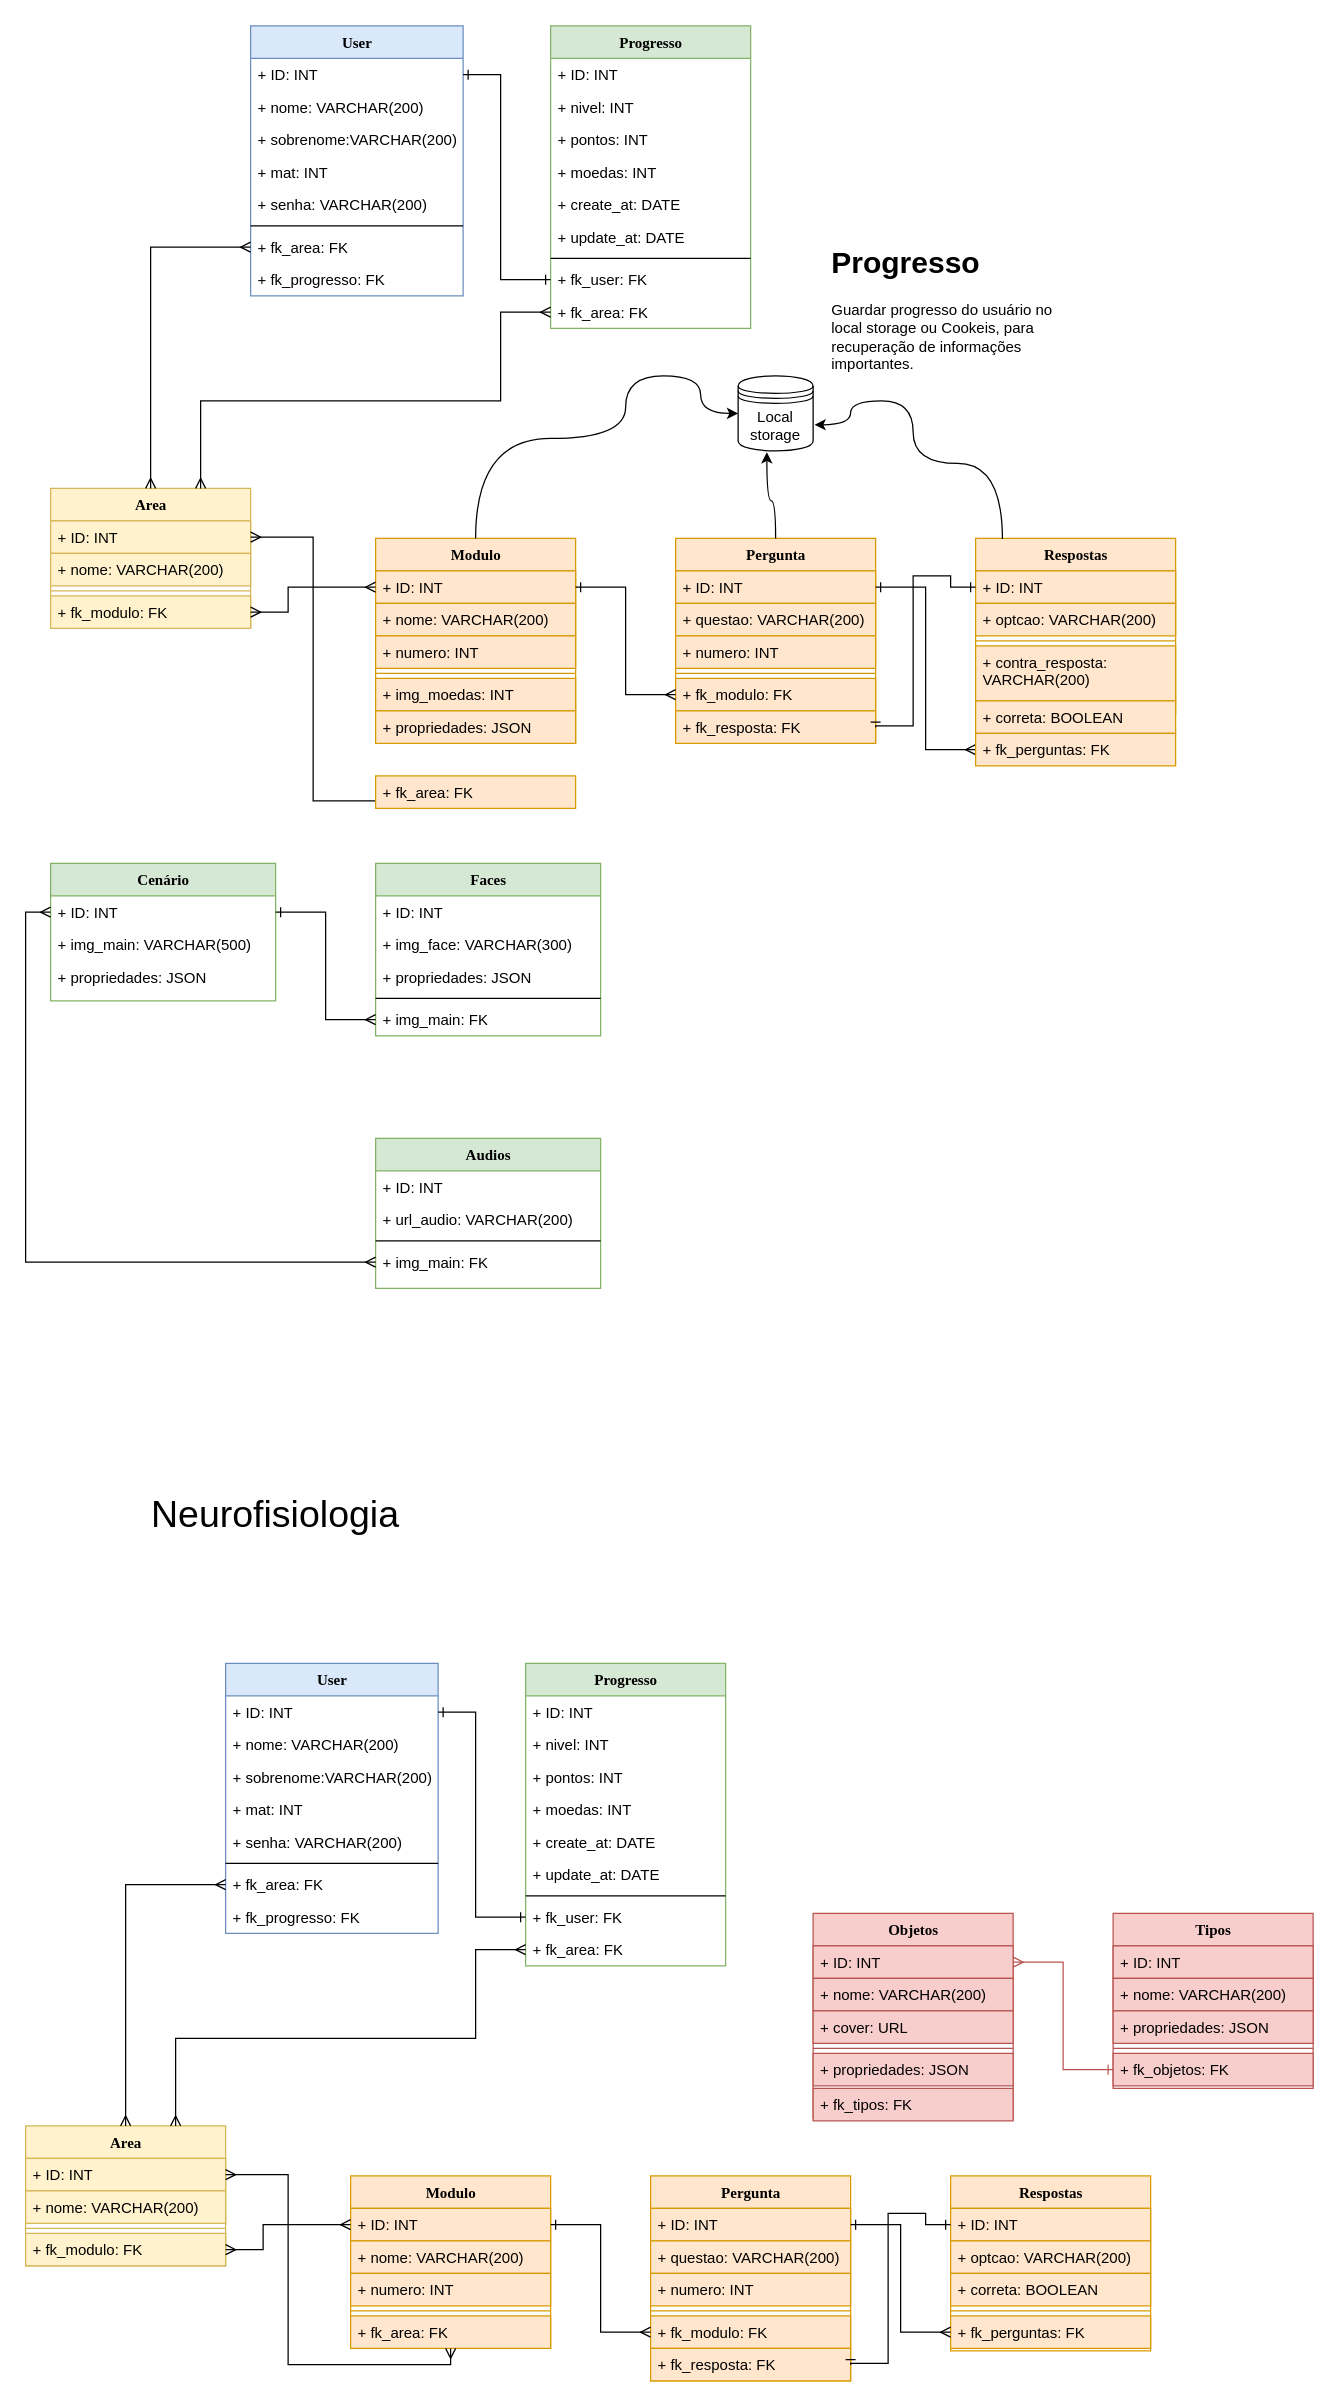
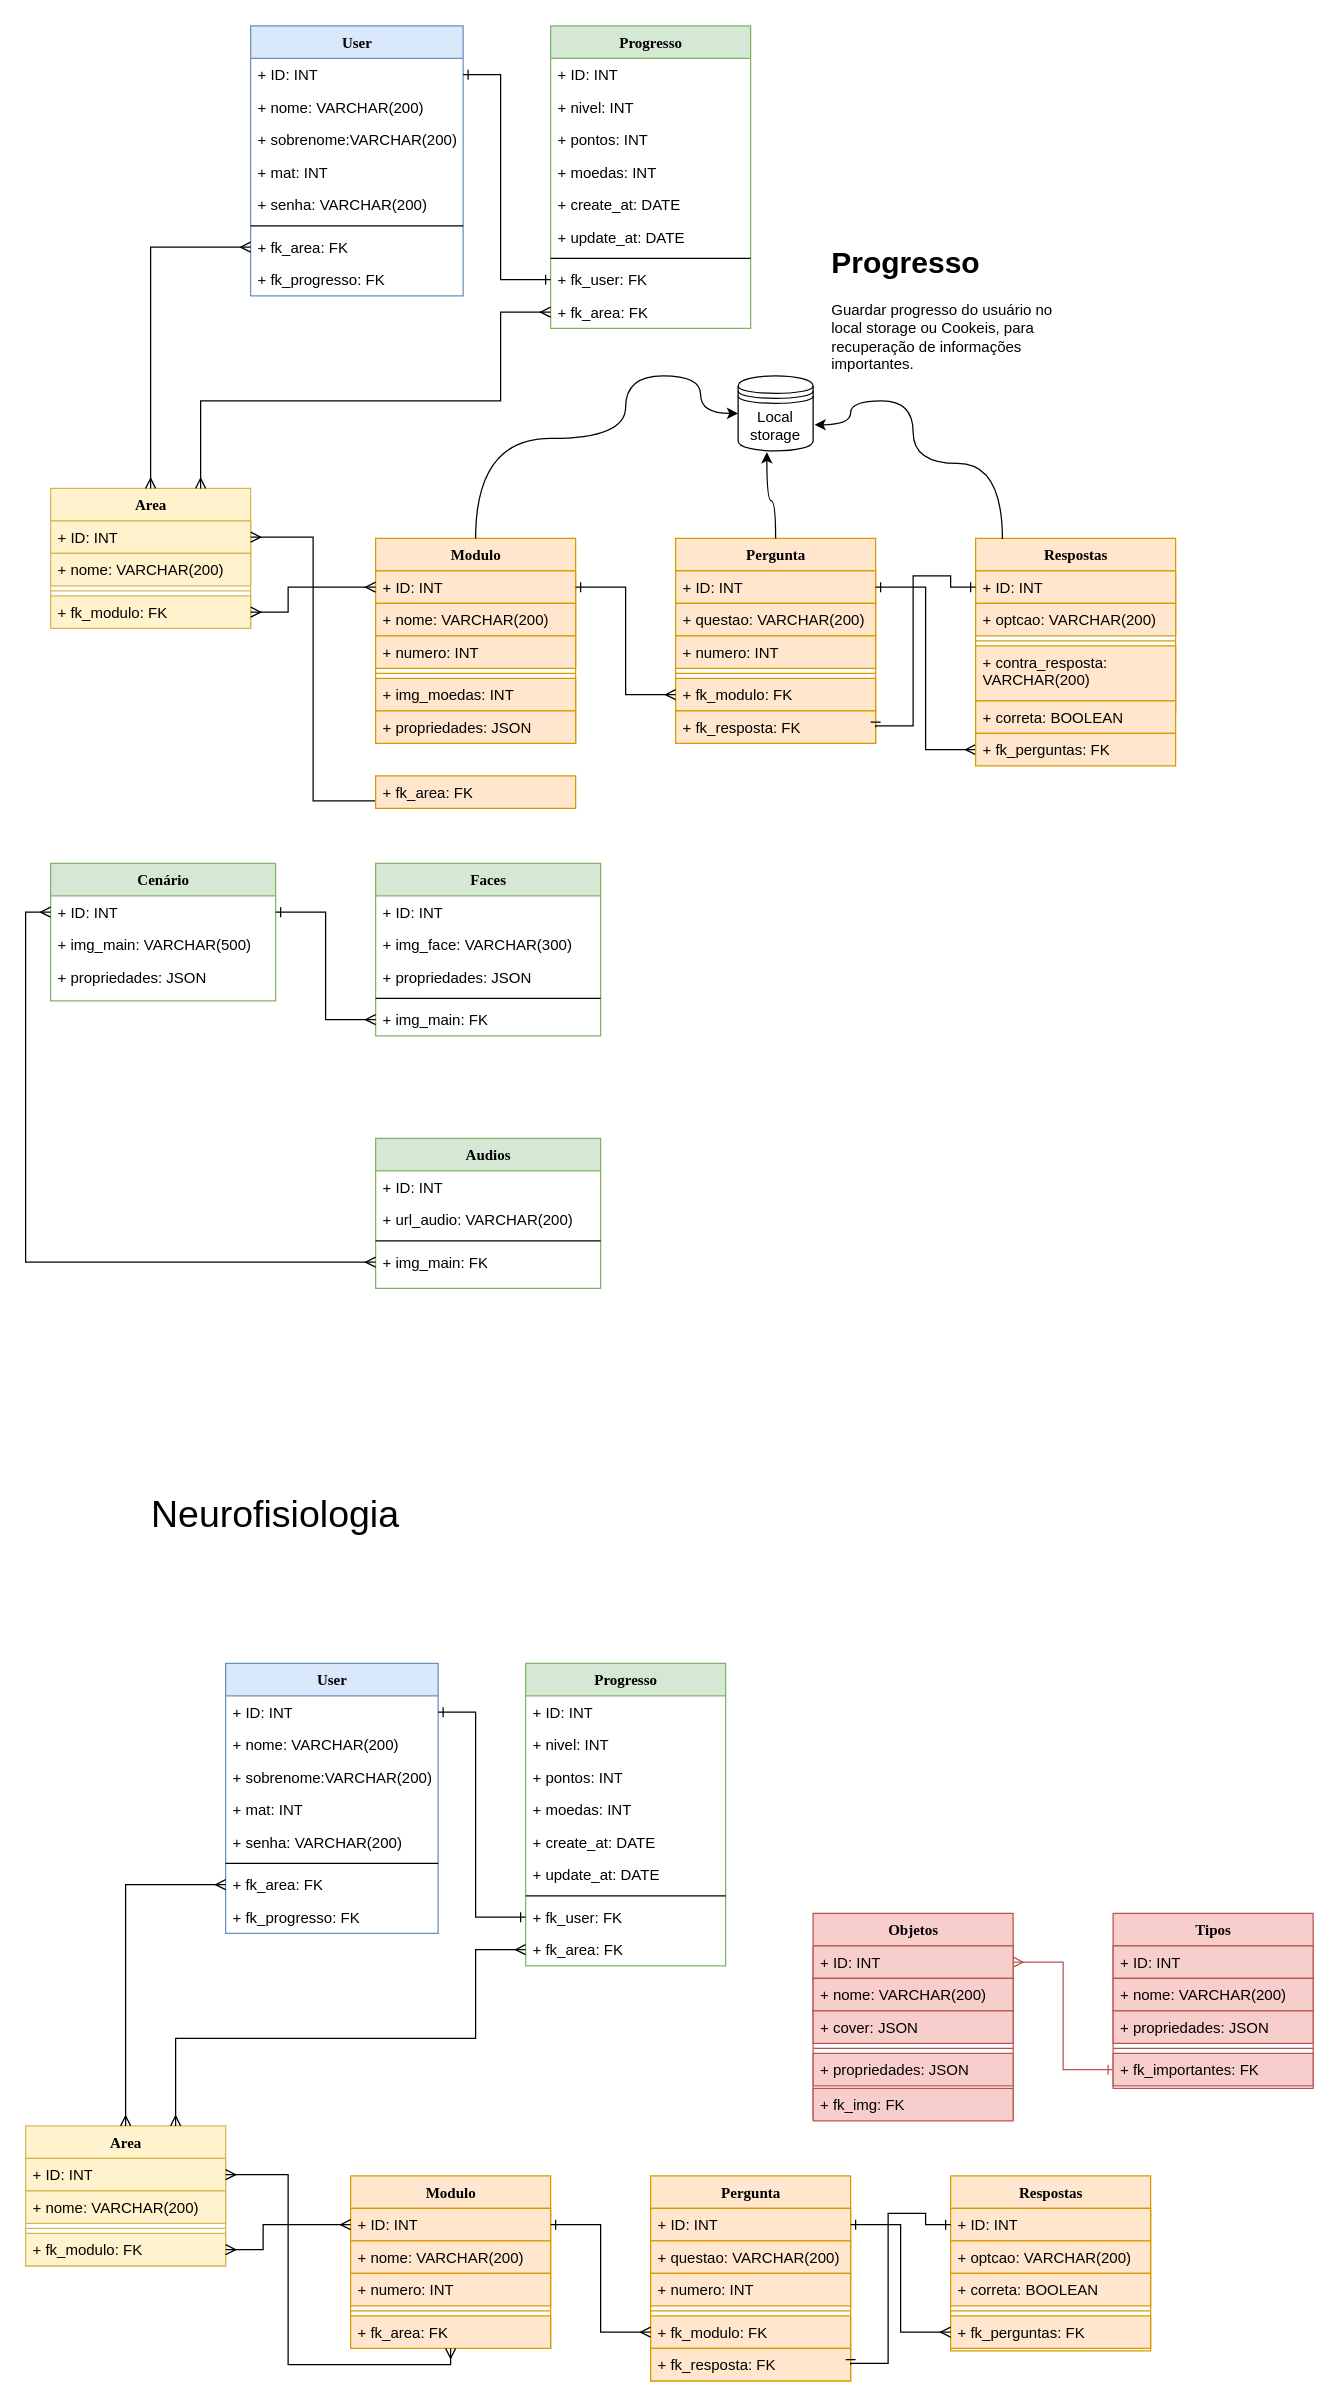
node "+ cover: URL": label "+ cover: URL" -> "+ cover: JSON"
node "+ fk_objetos: FK": label "+ fk_objetos: FK" -> "+ fk_importantes: FK"
node "+ fk_tipos: FK": label "+ fk_tipos: FK" -> "+ fk_img: FK"
